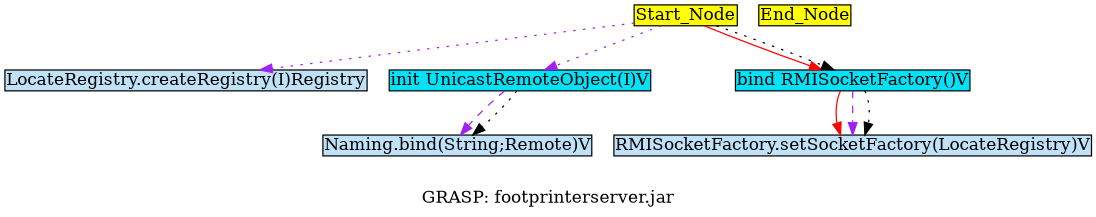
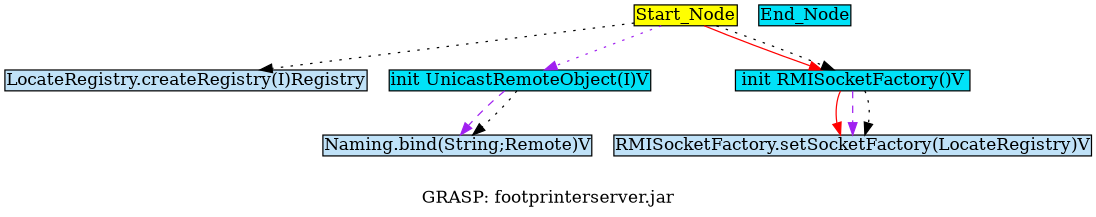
node "End_Node": fillcolor yellow -> #00e2f8
edge "Start_Node" -> "LocateRegistry.createRegistry(I)Registry": color purple -> black
node "bind RMISocketFactory()V": label "bind RMISocketFactory()V" -> "init RMISocketFactory()V"
